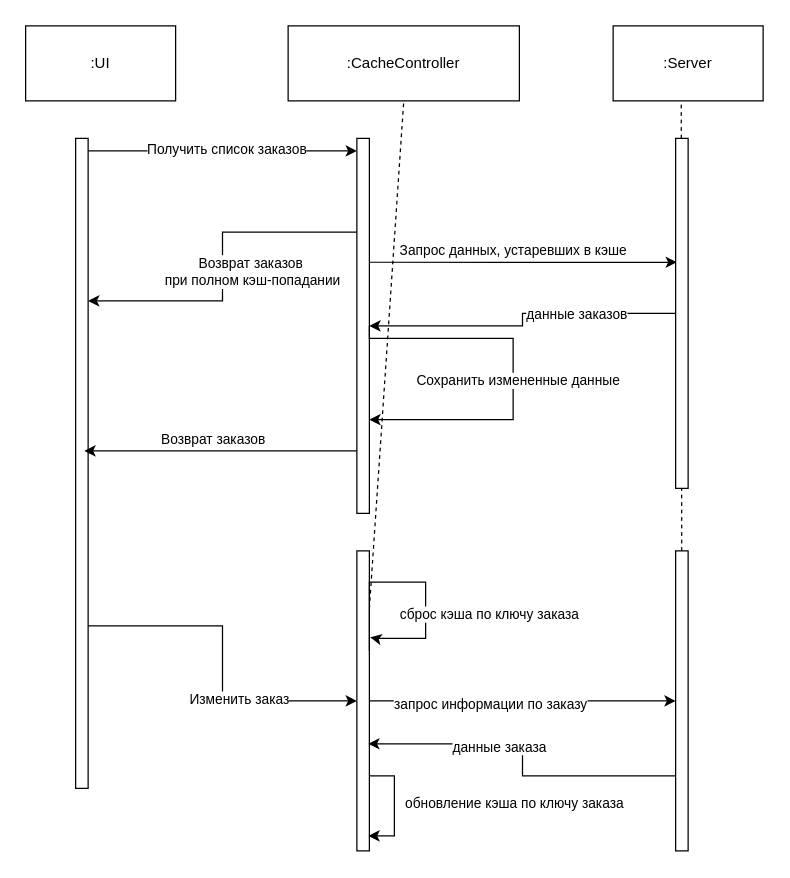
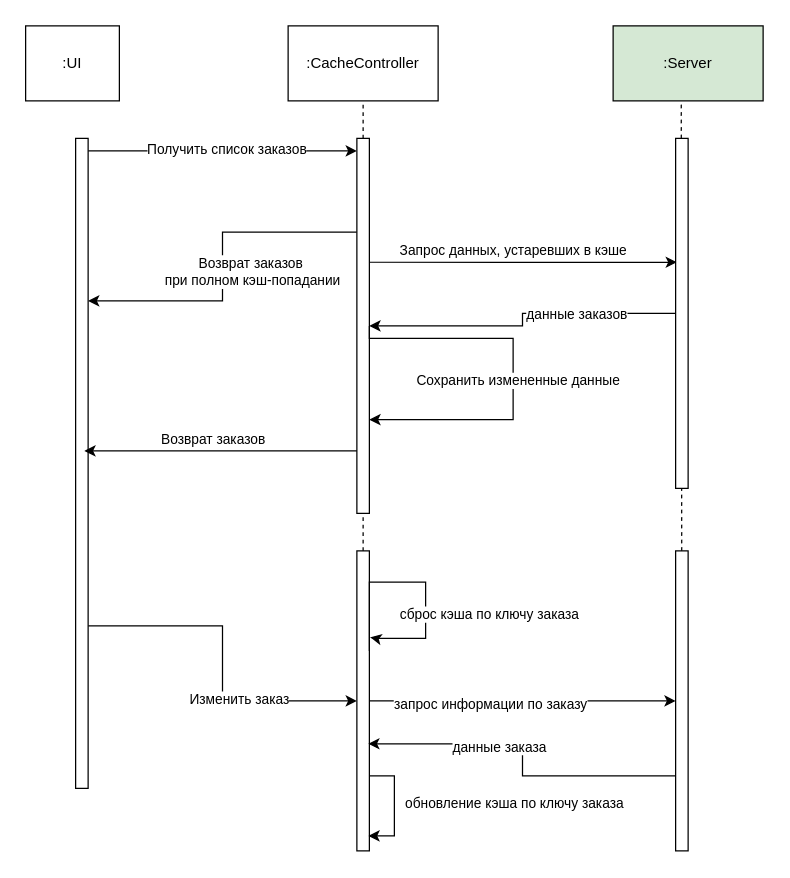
node ":UI": size 150x75 -> 94x75
node ":CacheController": size 231x75 -> 150x75
node ":Server": fillcolor #ffffff -> #d5e8d4
